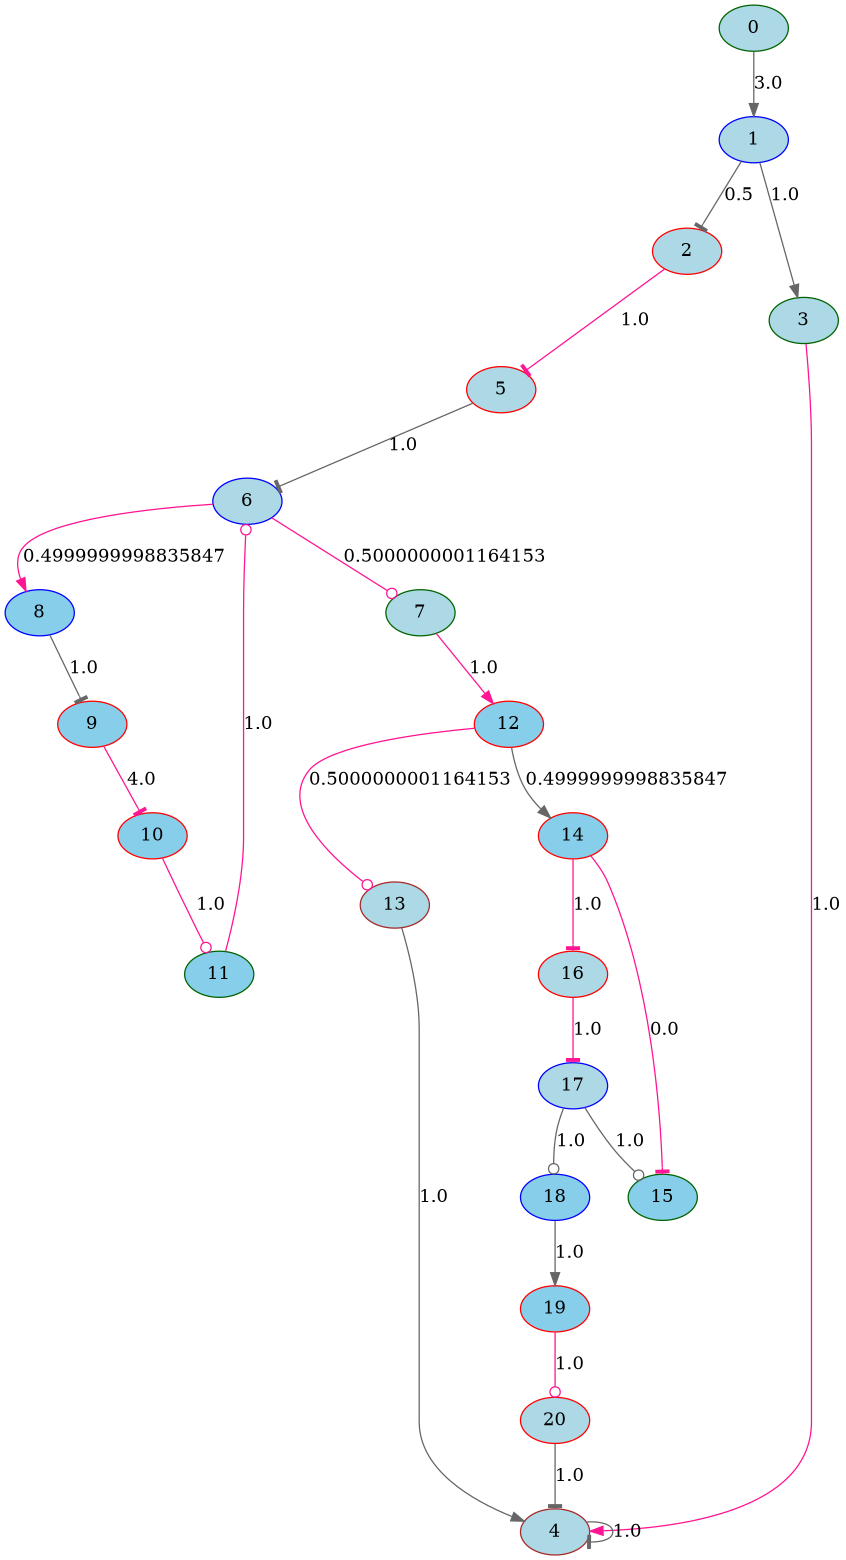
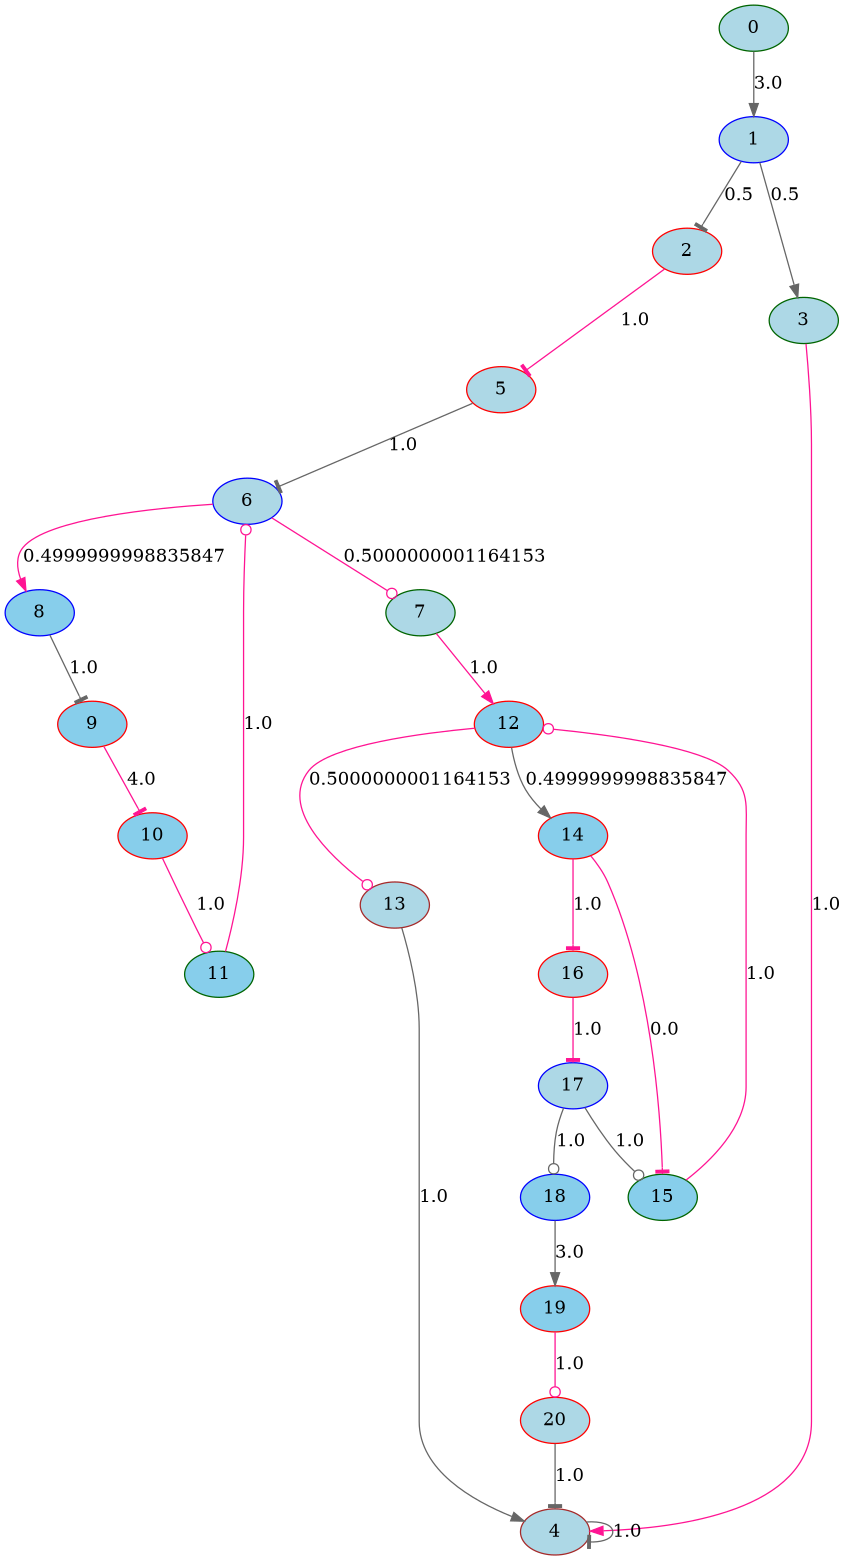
edge "1" -> "3": label "1.0" -> "0.5"
edge "15" -> "12": added, label "1.0"
edge "18" -> "19": label "1.0" -> "3.0"
